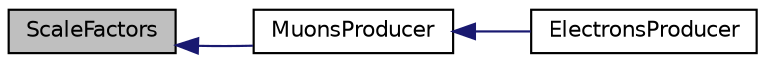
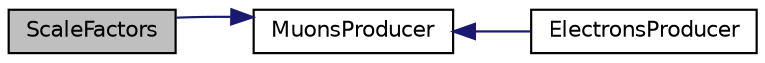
edge "MuonsProducer" -> "ScaleFactors": reversed
